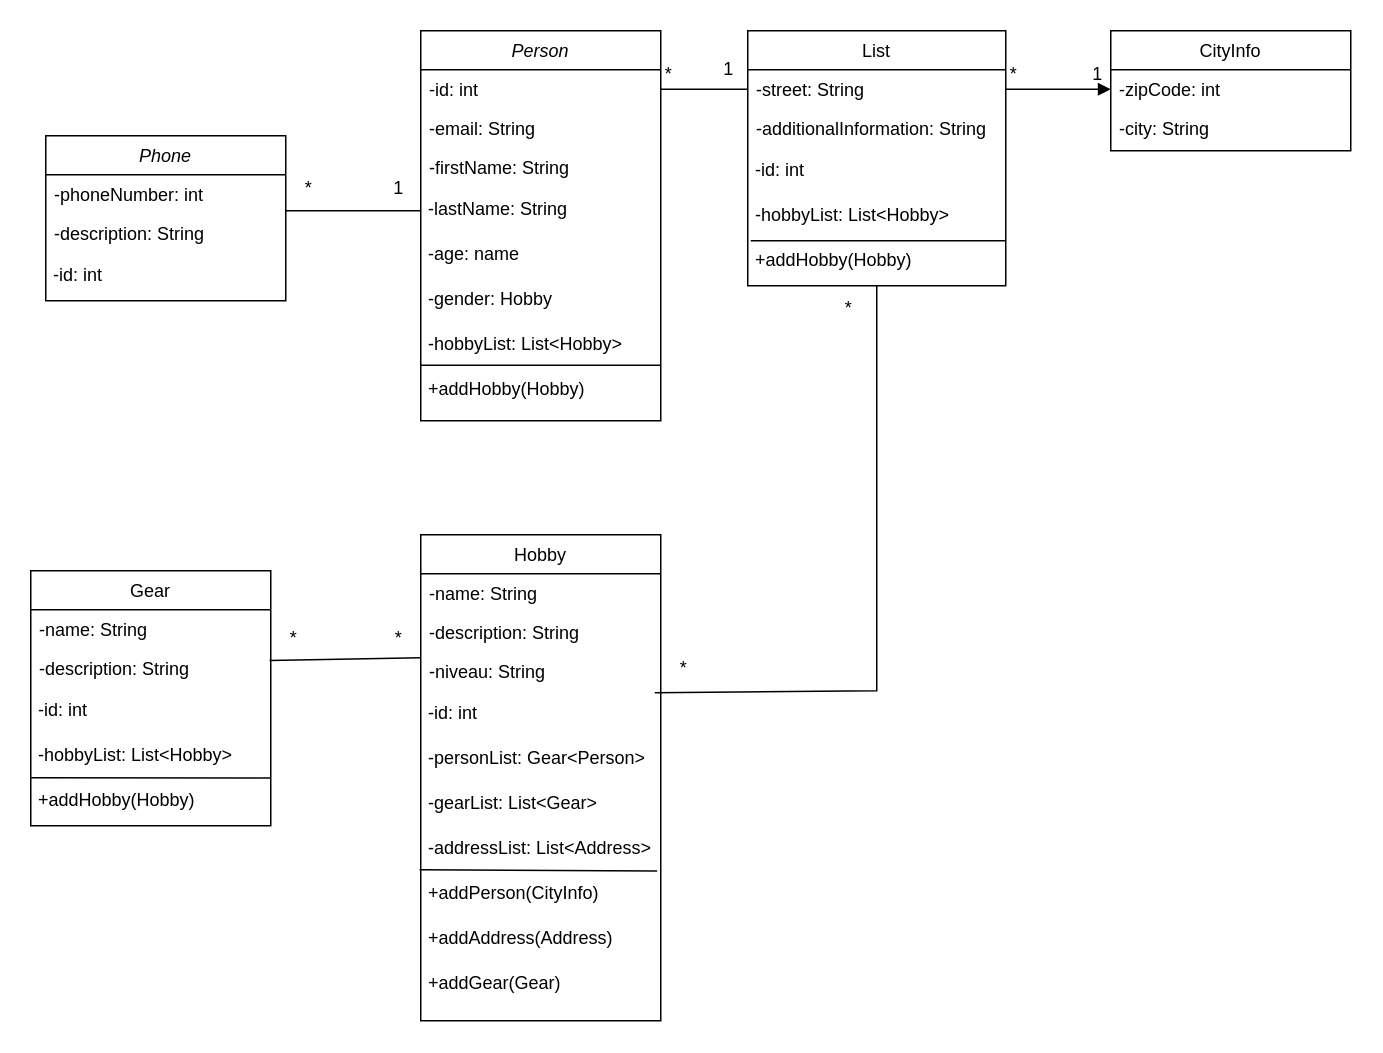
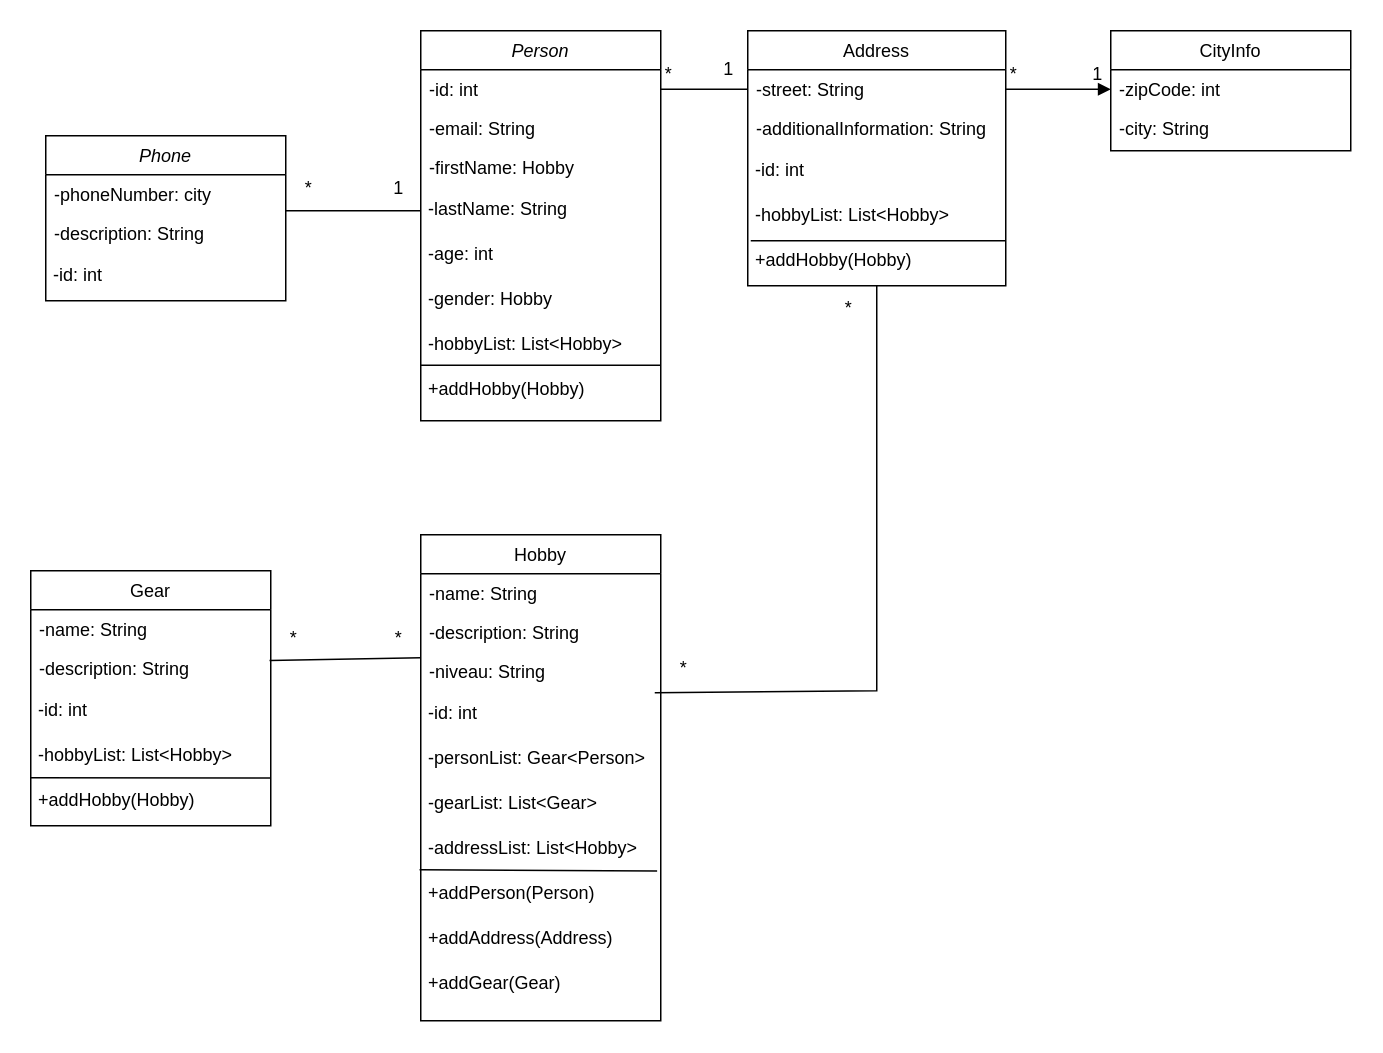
node "List": label "List" -> "Address"
node "-firstName: String": label "-firstName: String" -> "-firstName: Hobby"
node "-phoneNumber: int": label "-phoneNumber: int" -> "-phoneNumber: city"
node "-age: name": label "-age: name" -> "-age: int"
node "-addressList: List<Address>": label "-addressList: List<Address>" -> "-addressList: List<Hobby>"
node "+addPerson(CityInfo)": label "+addPerson(CityInfo)" -> "+addPerson(Person)"
